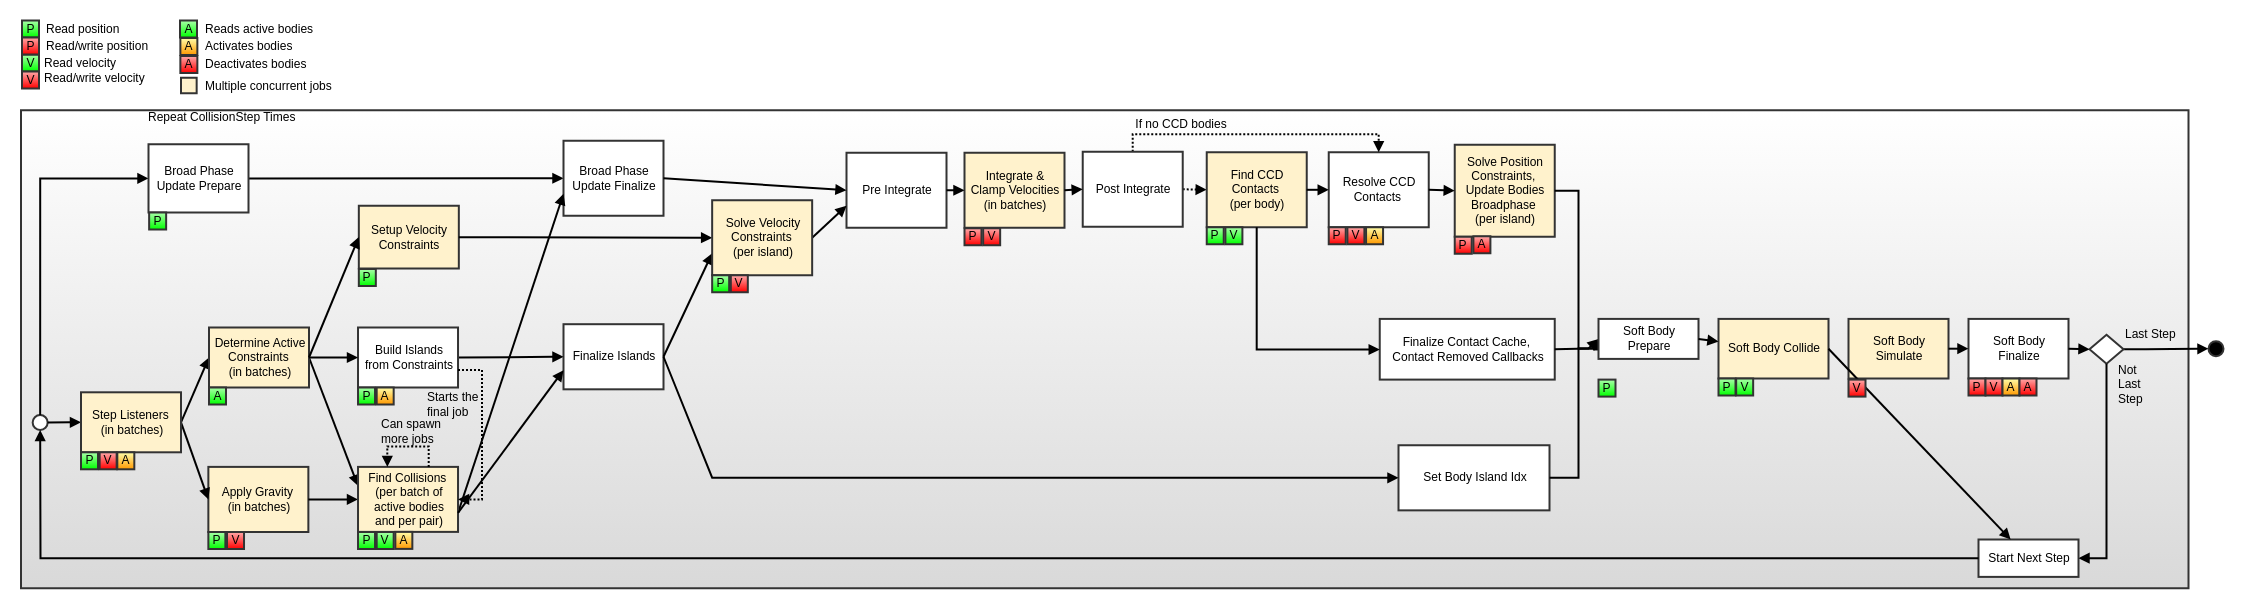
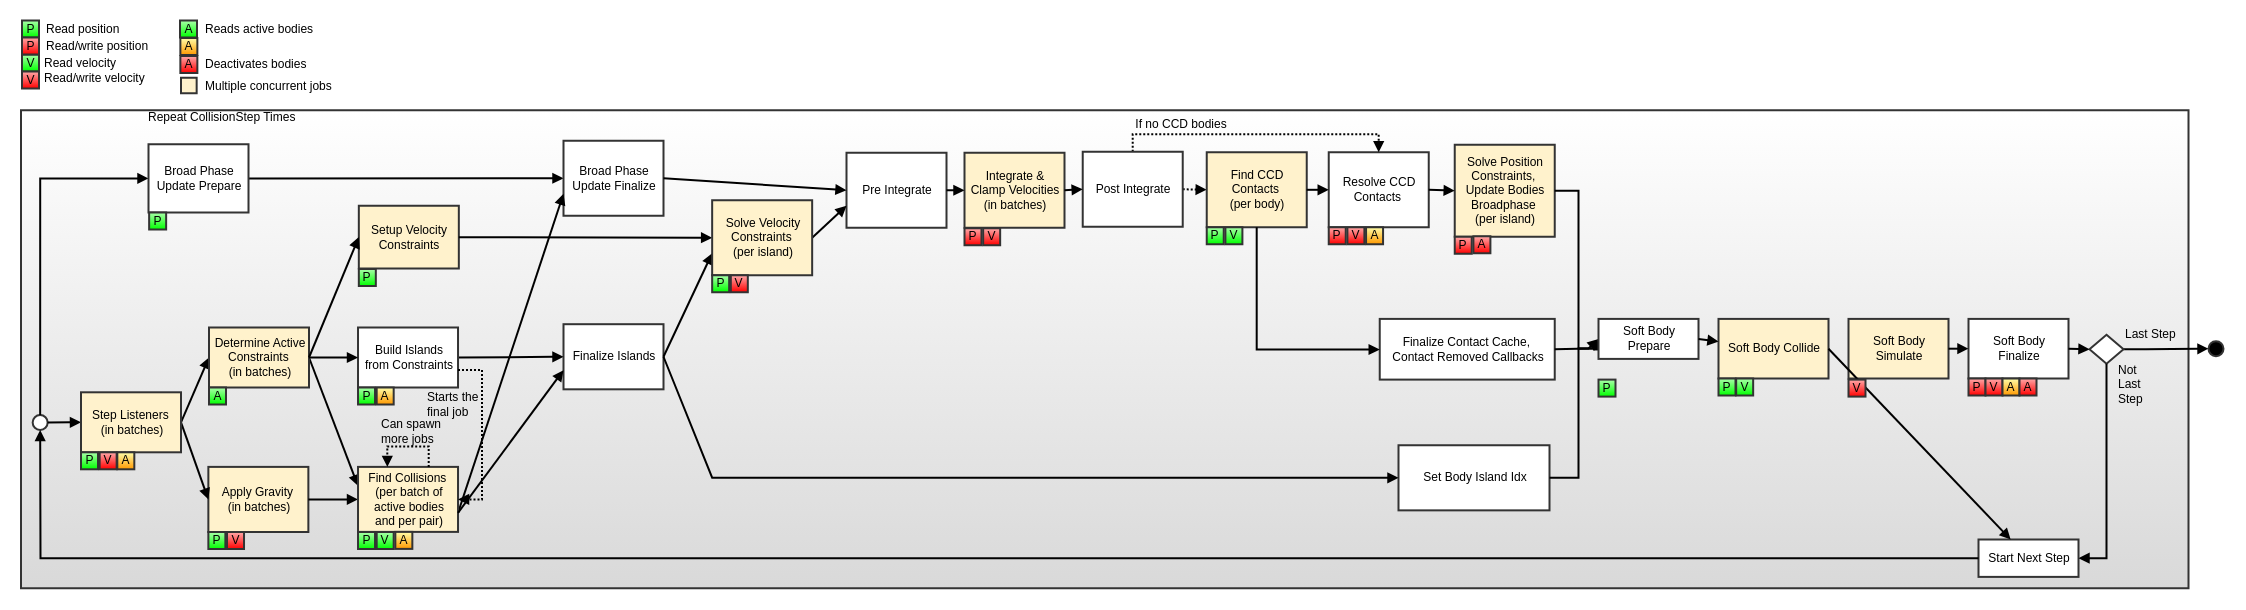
node "Activates bodies": removed
